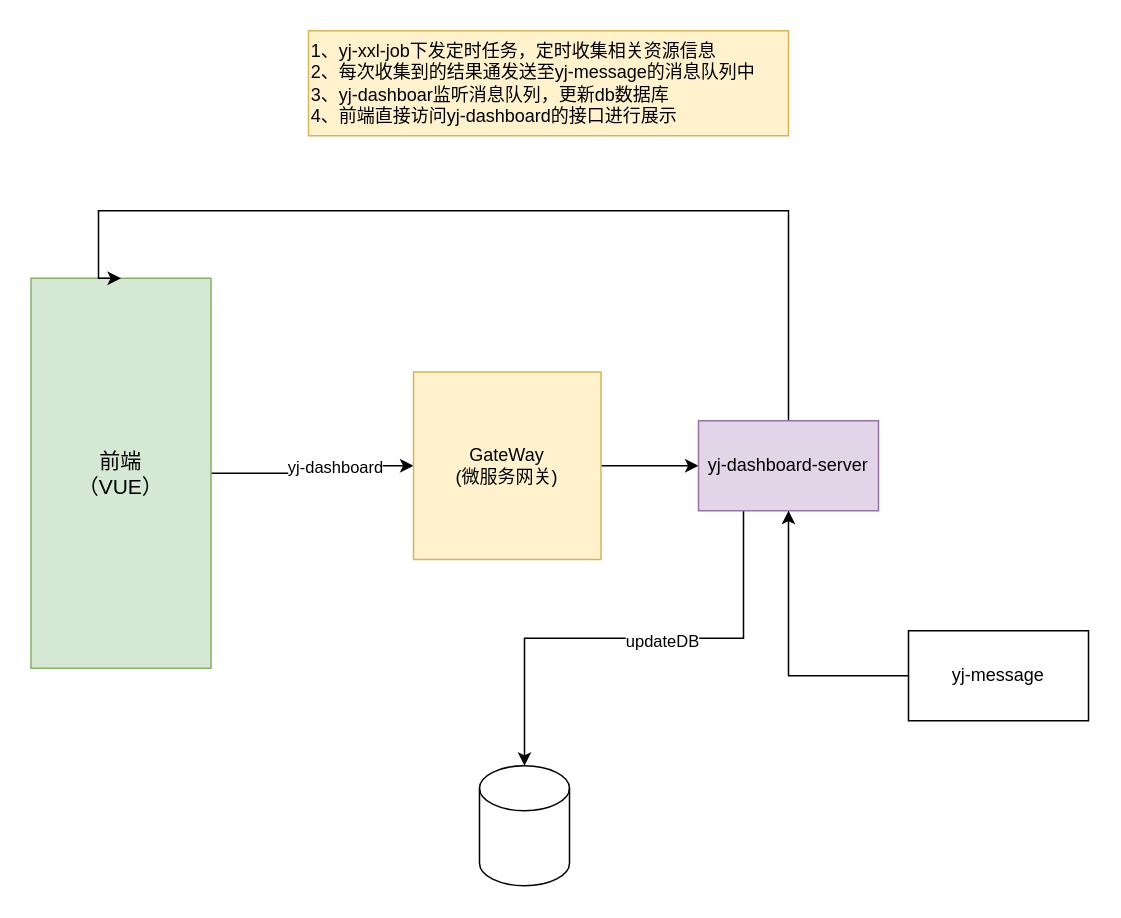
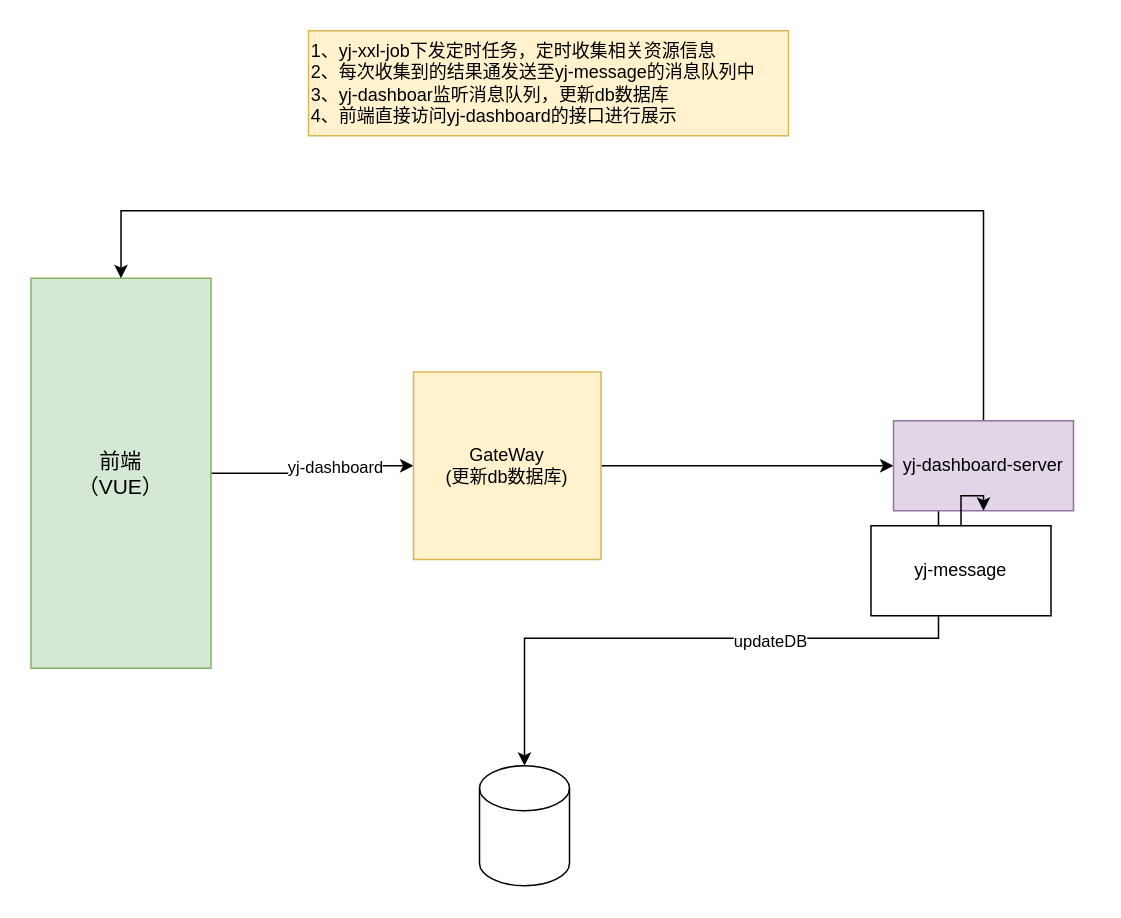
node "GateWay (微服务网关)": label "GateWay (微服务网关)" -> "GateWay (更新db数据库)"
node "yj-dashboard-server": moved (788, 466) -> (983, 466)
node "yj-message": moved (998, 676) -> (961, 571)
